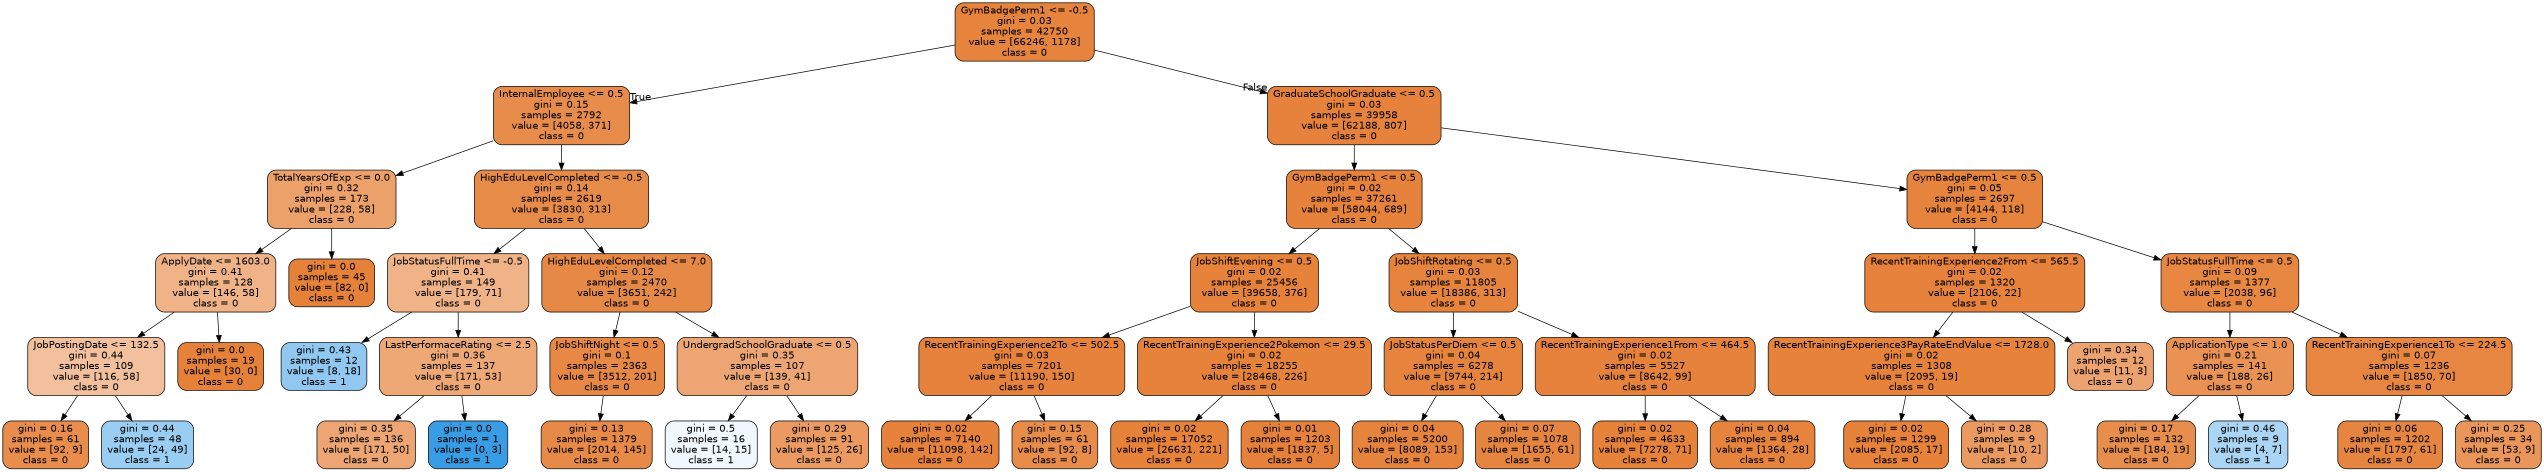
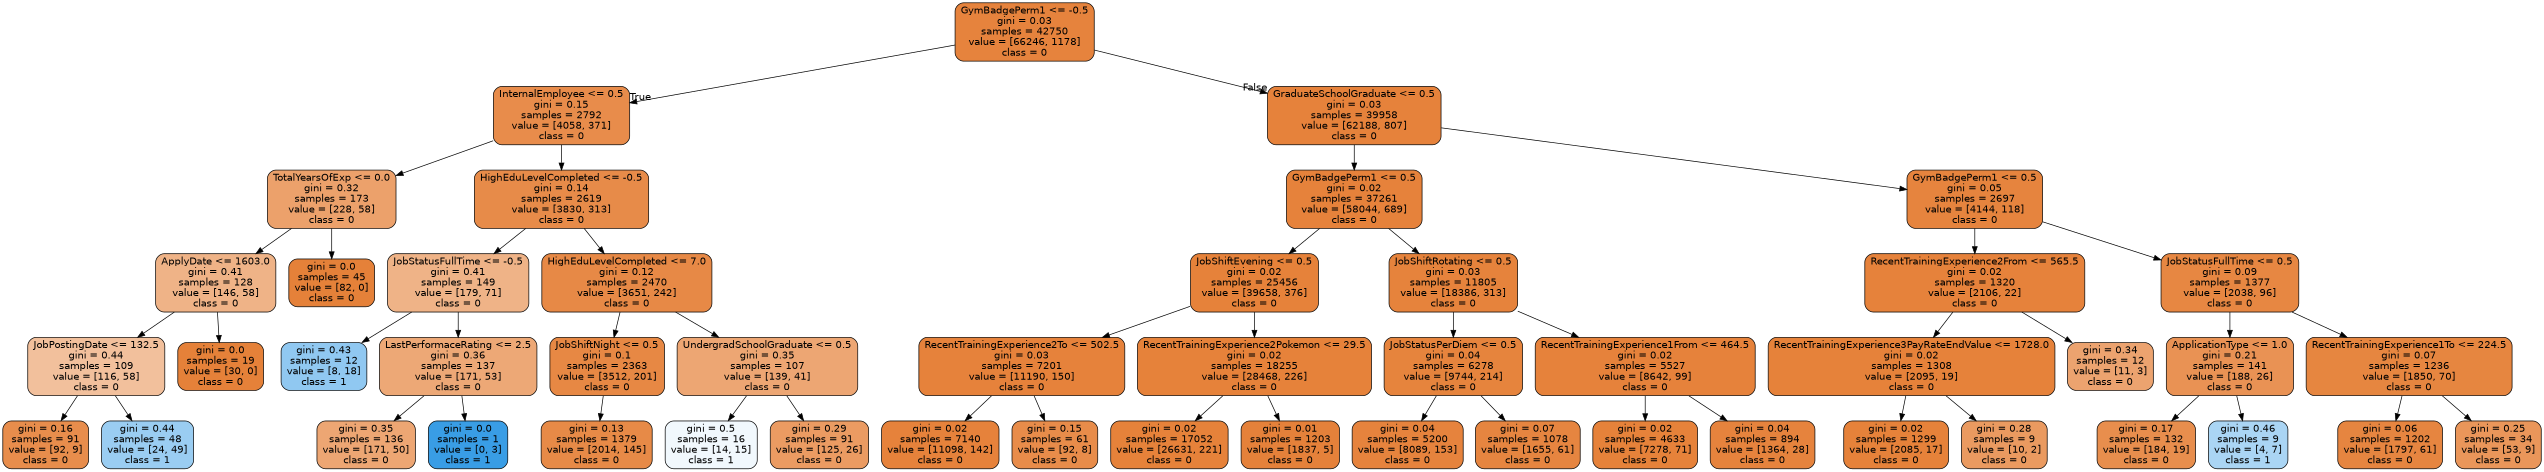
node "gini = 0.16 samples = 61 value = [92, 9] class = 0": label "gini = 0.16 samples = 61 value = [92, 9] class = 0" -> "gini = 0.16 samples = 91 value = [92, 9] class = 0"
